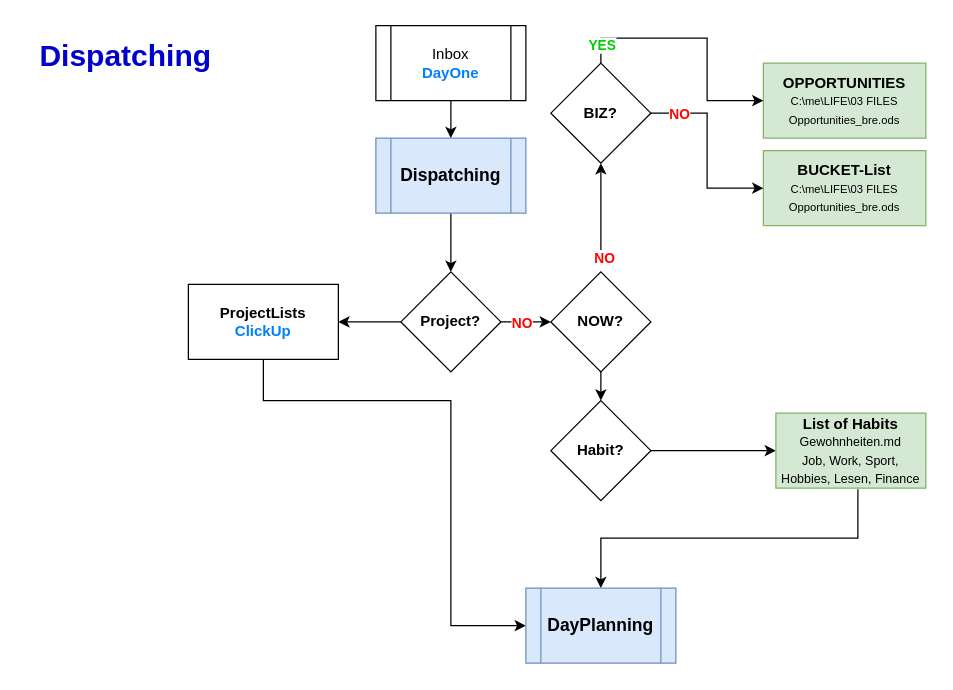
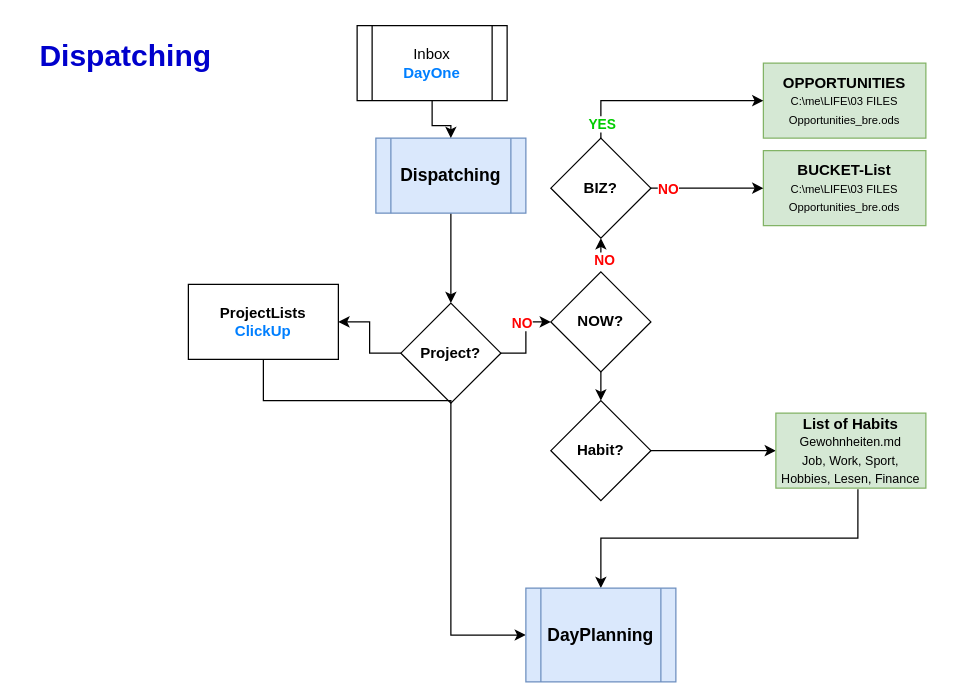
node "Inbox DayOne": moved (451, 63) -> (432, 63)
node "BIZ?": moved (601, 113) -> (601, 188)
node "Project?": moved (451, 322) -> (451, 353)
node "DayPlanning": size 150x75 -> 150x94
